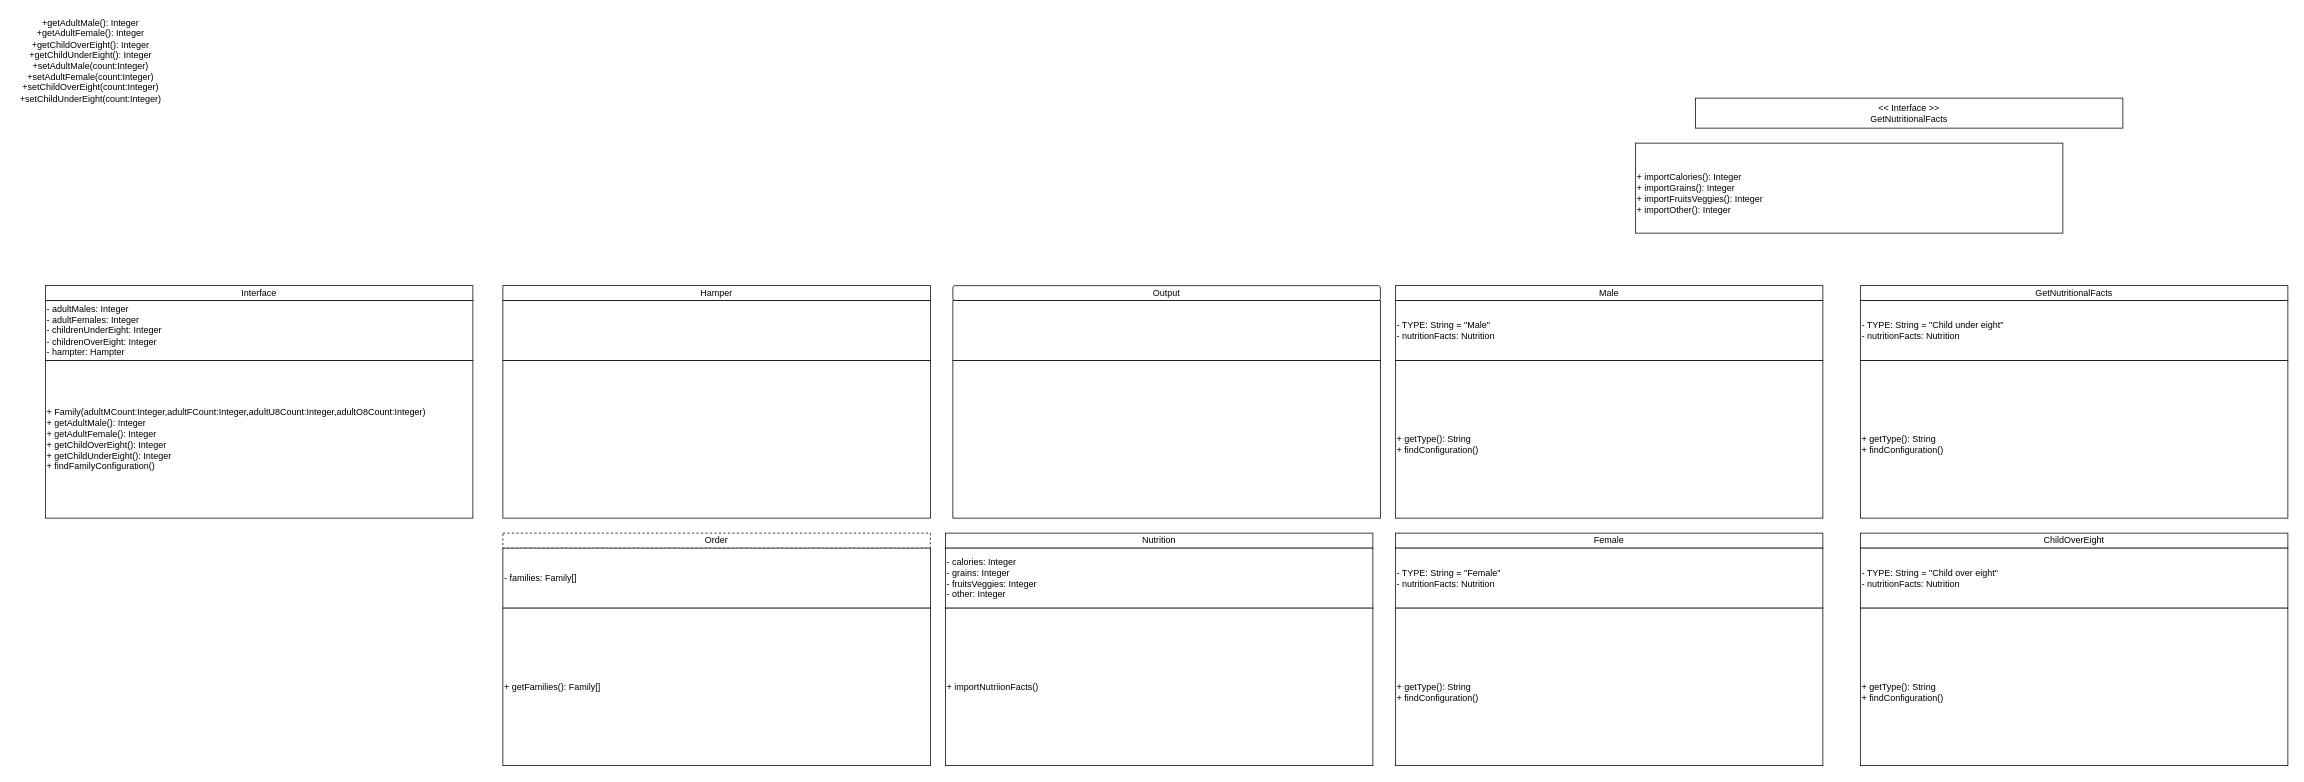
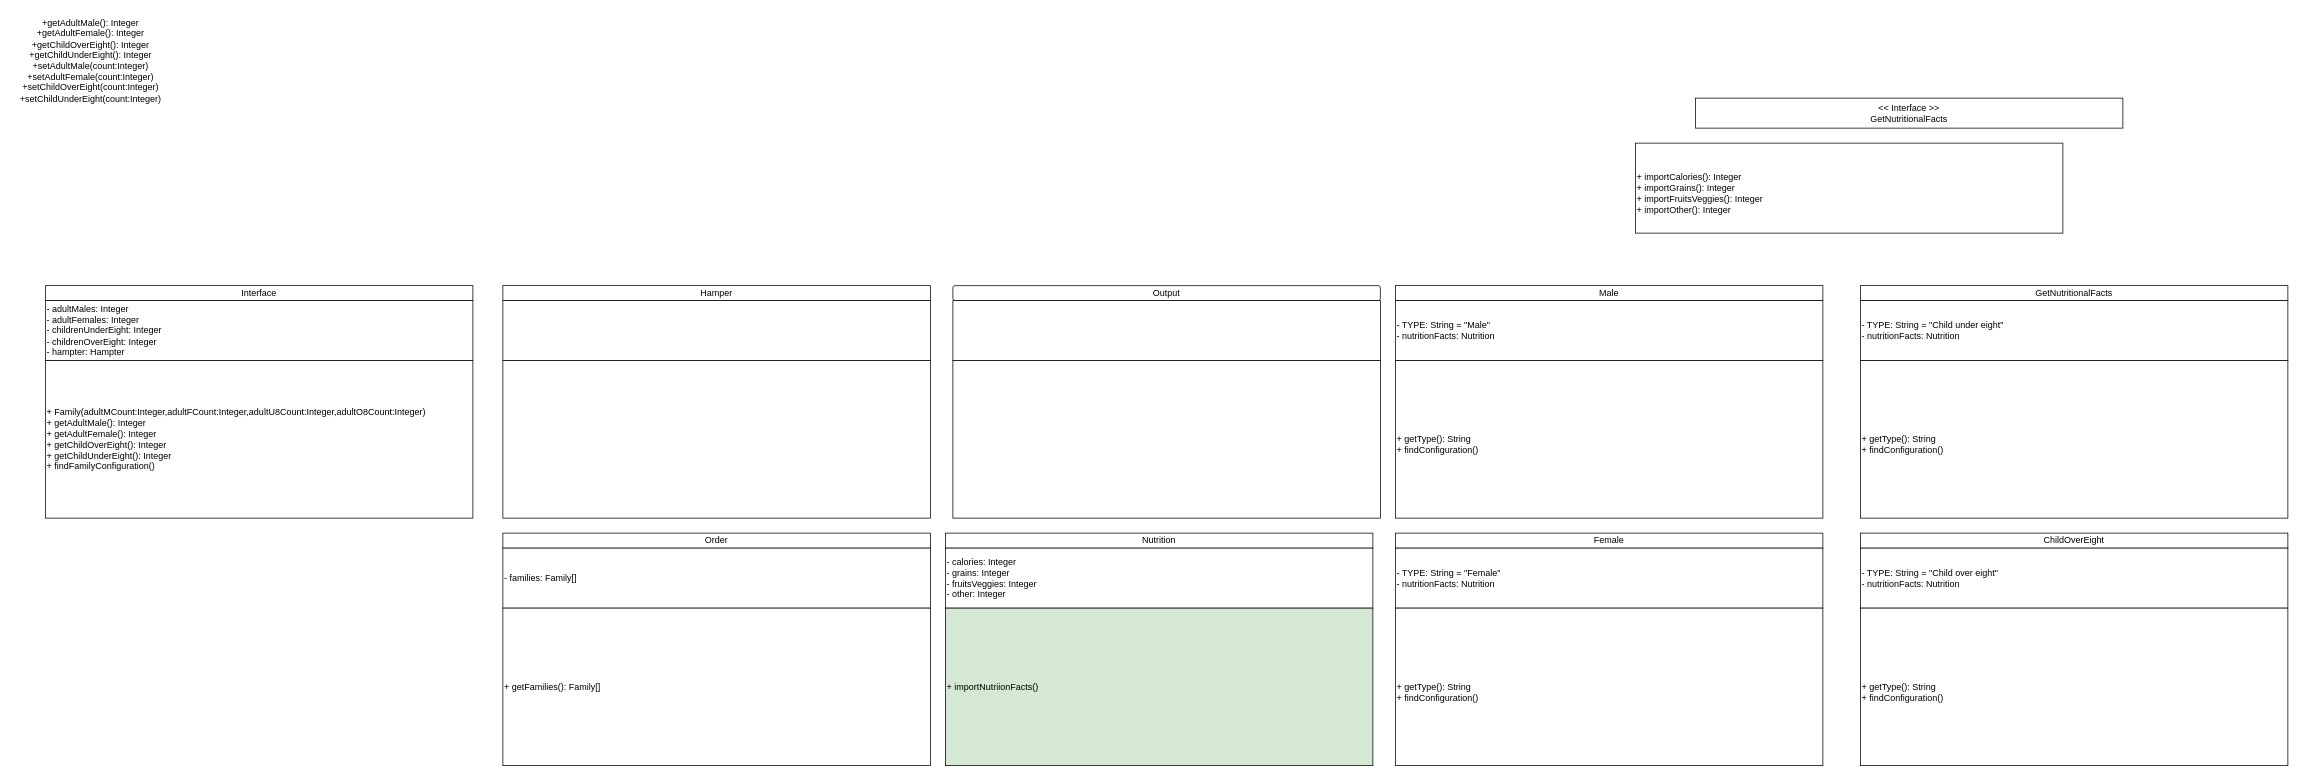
node "Order": style dashed -> solid
node "+ importNutriionFacts()": fillcolor #ffffff -> #d5e8d4
